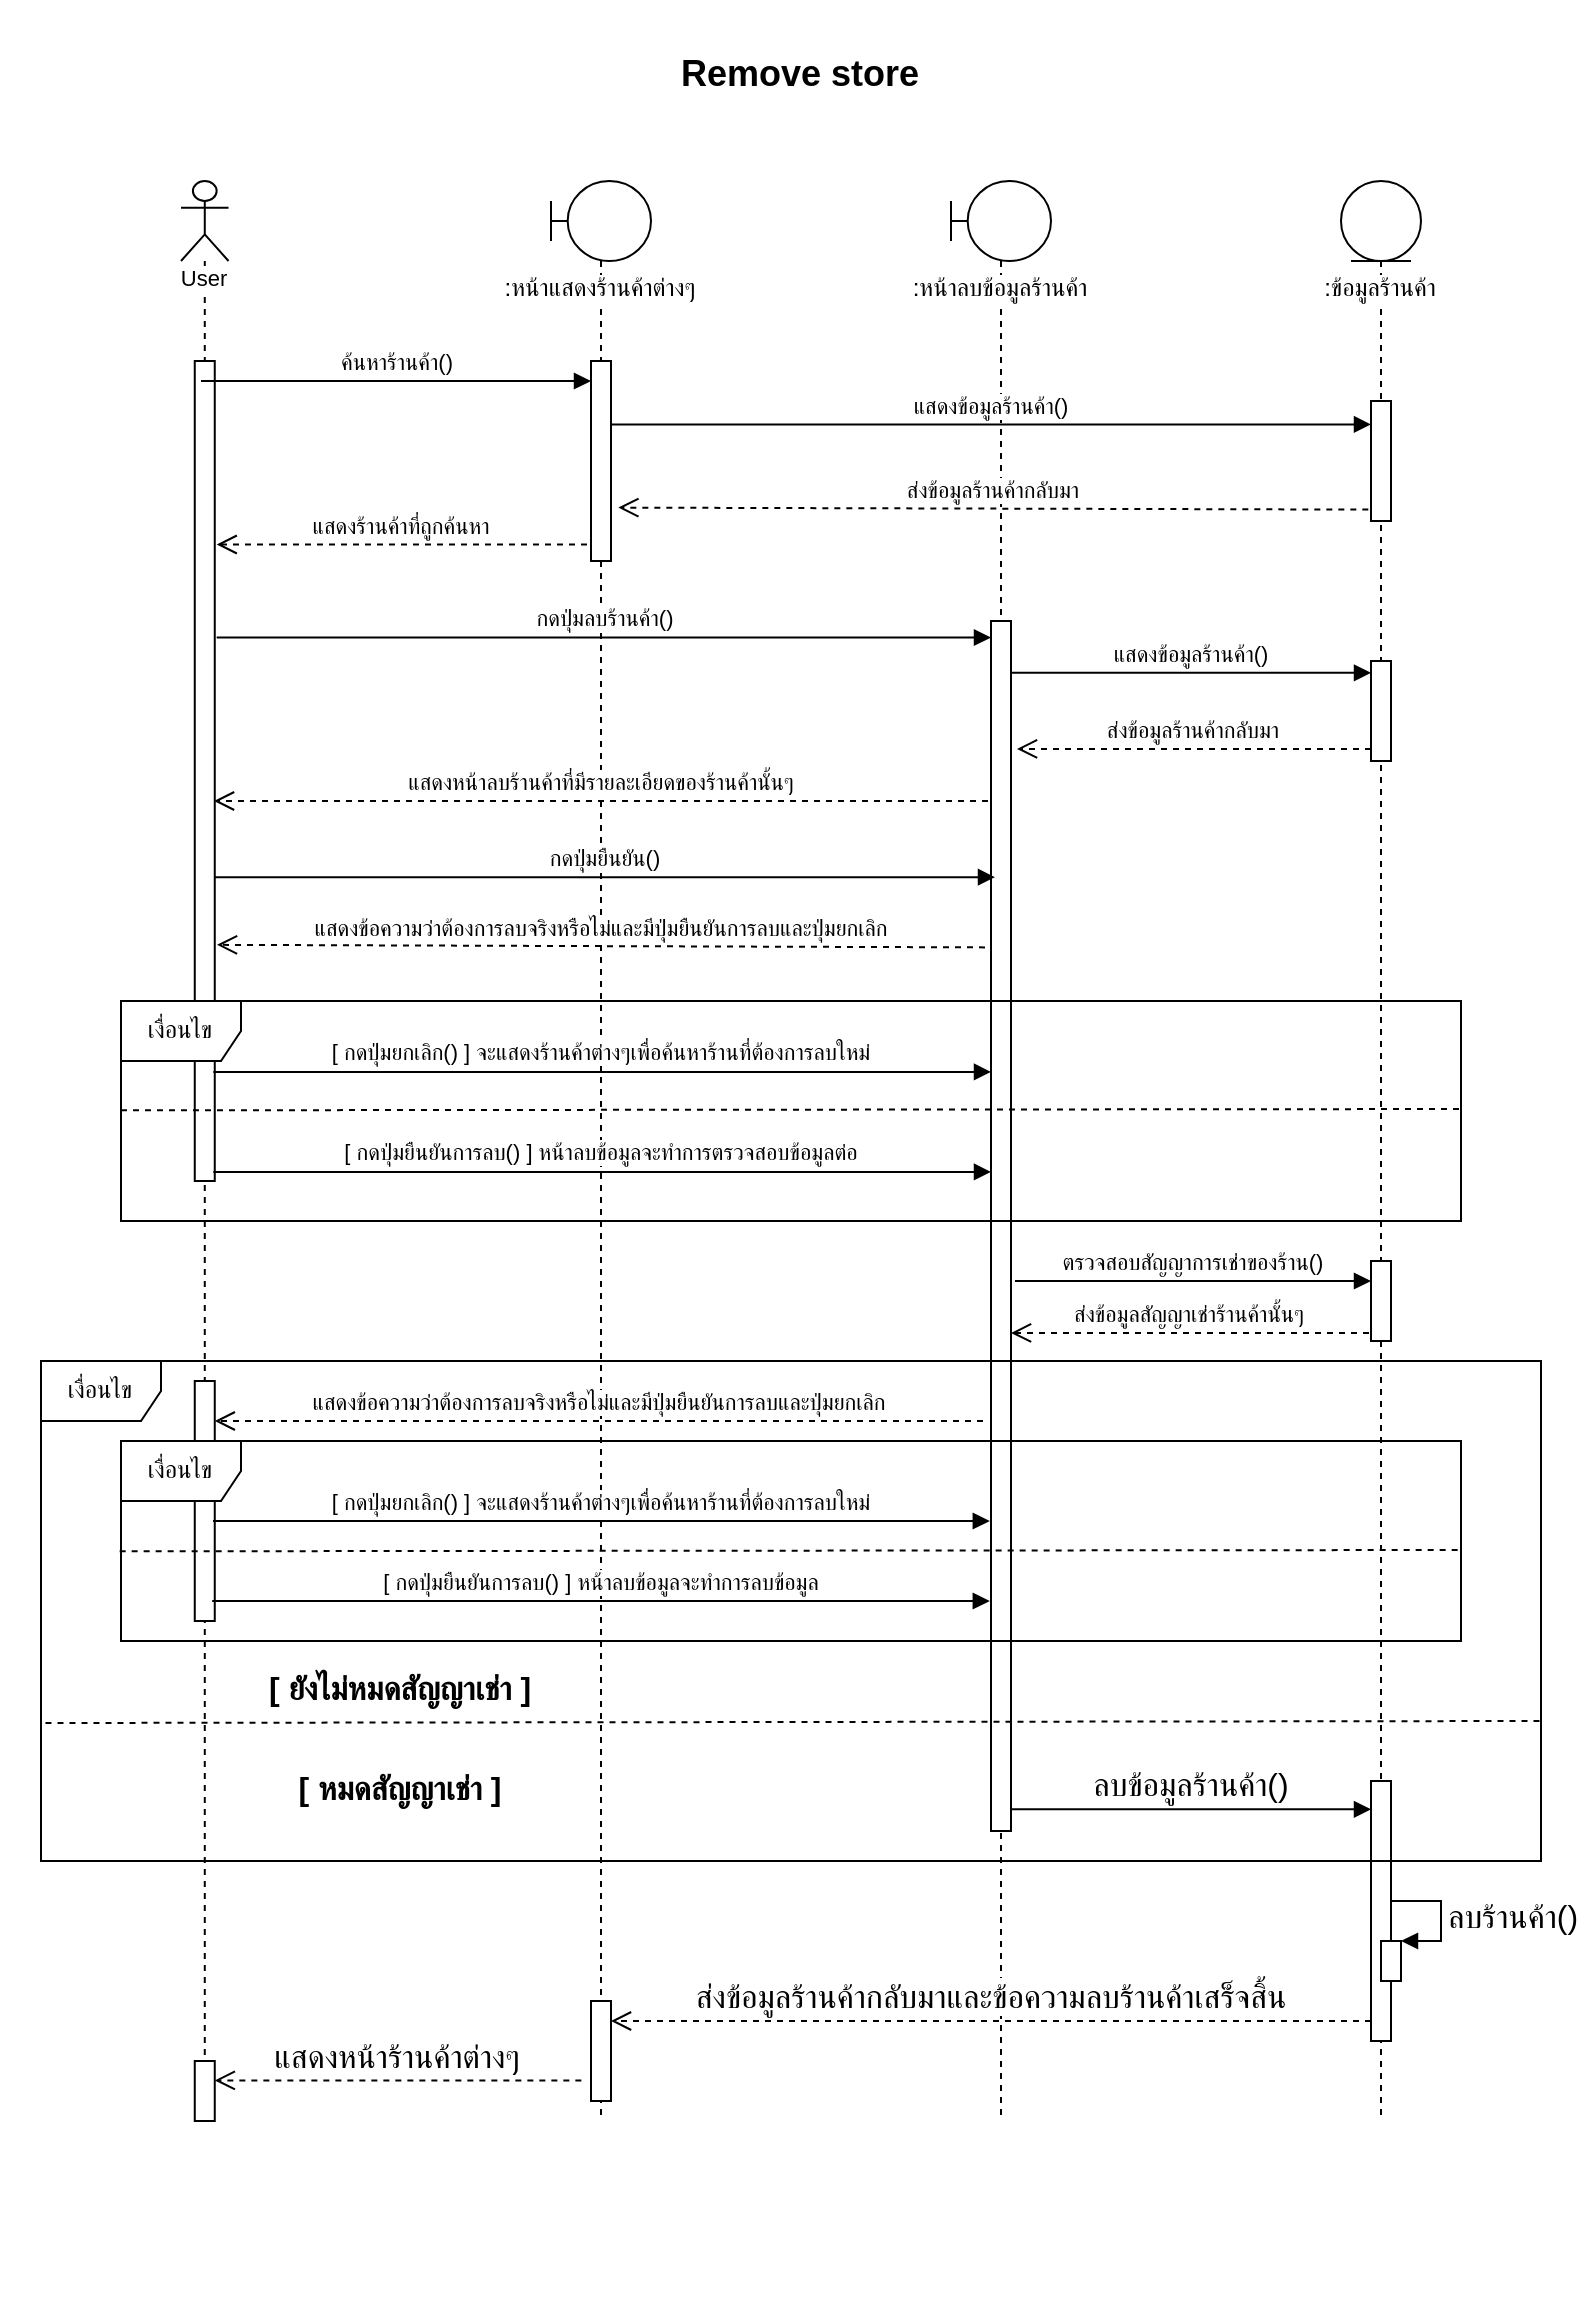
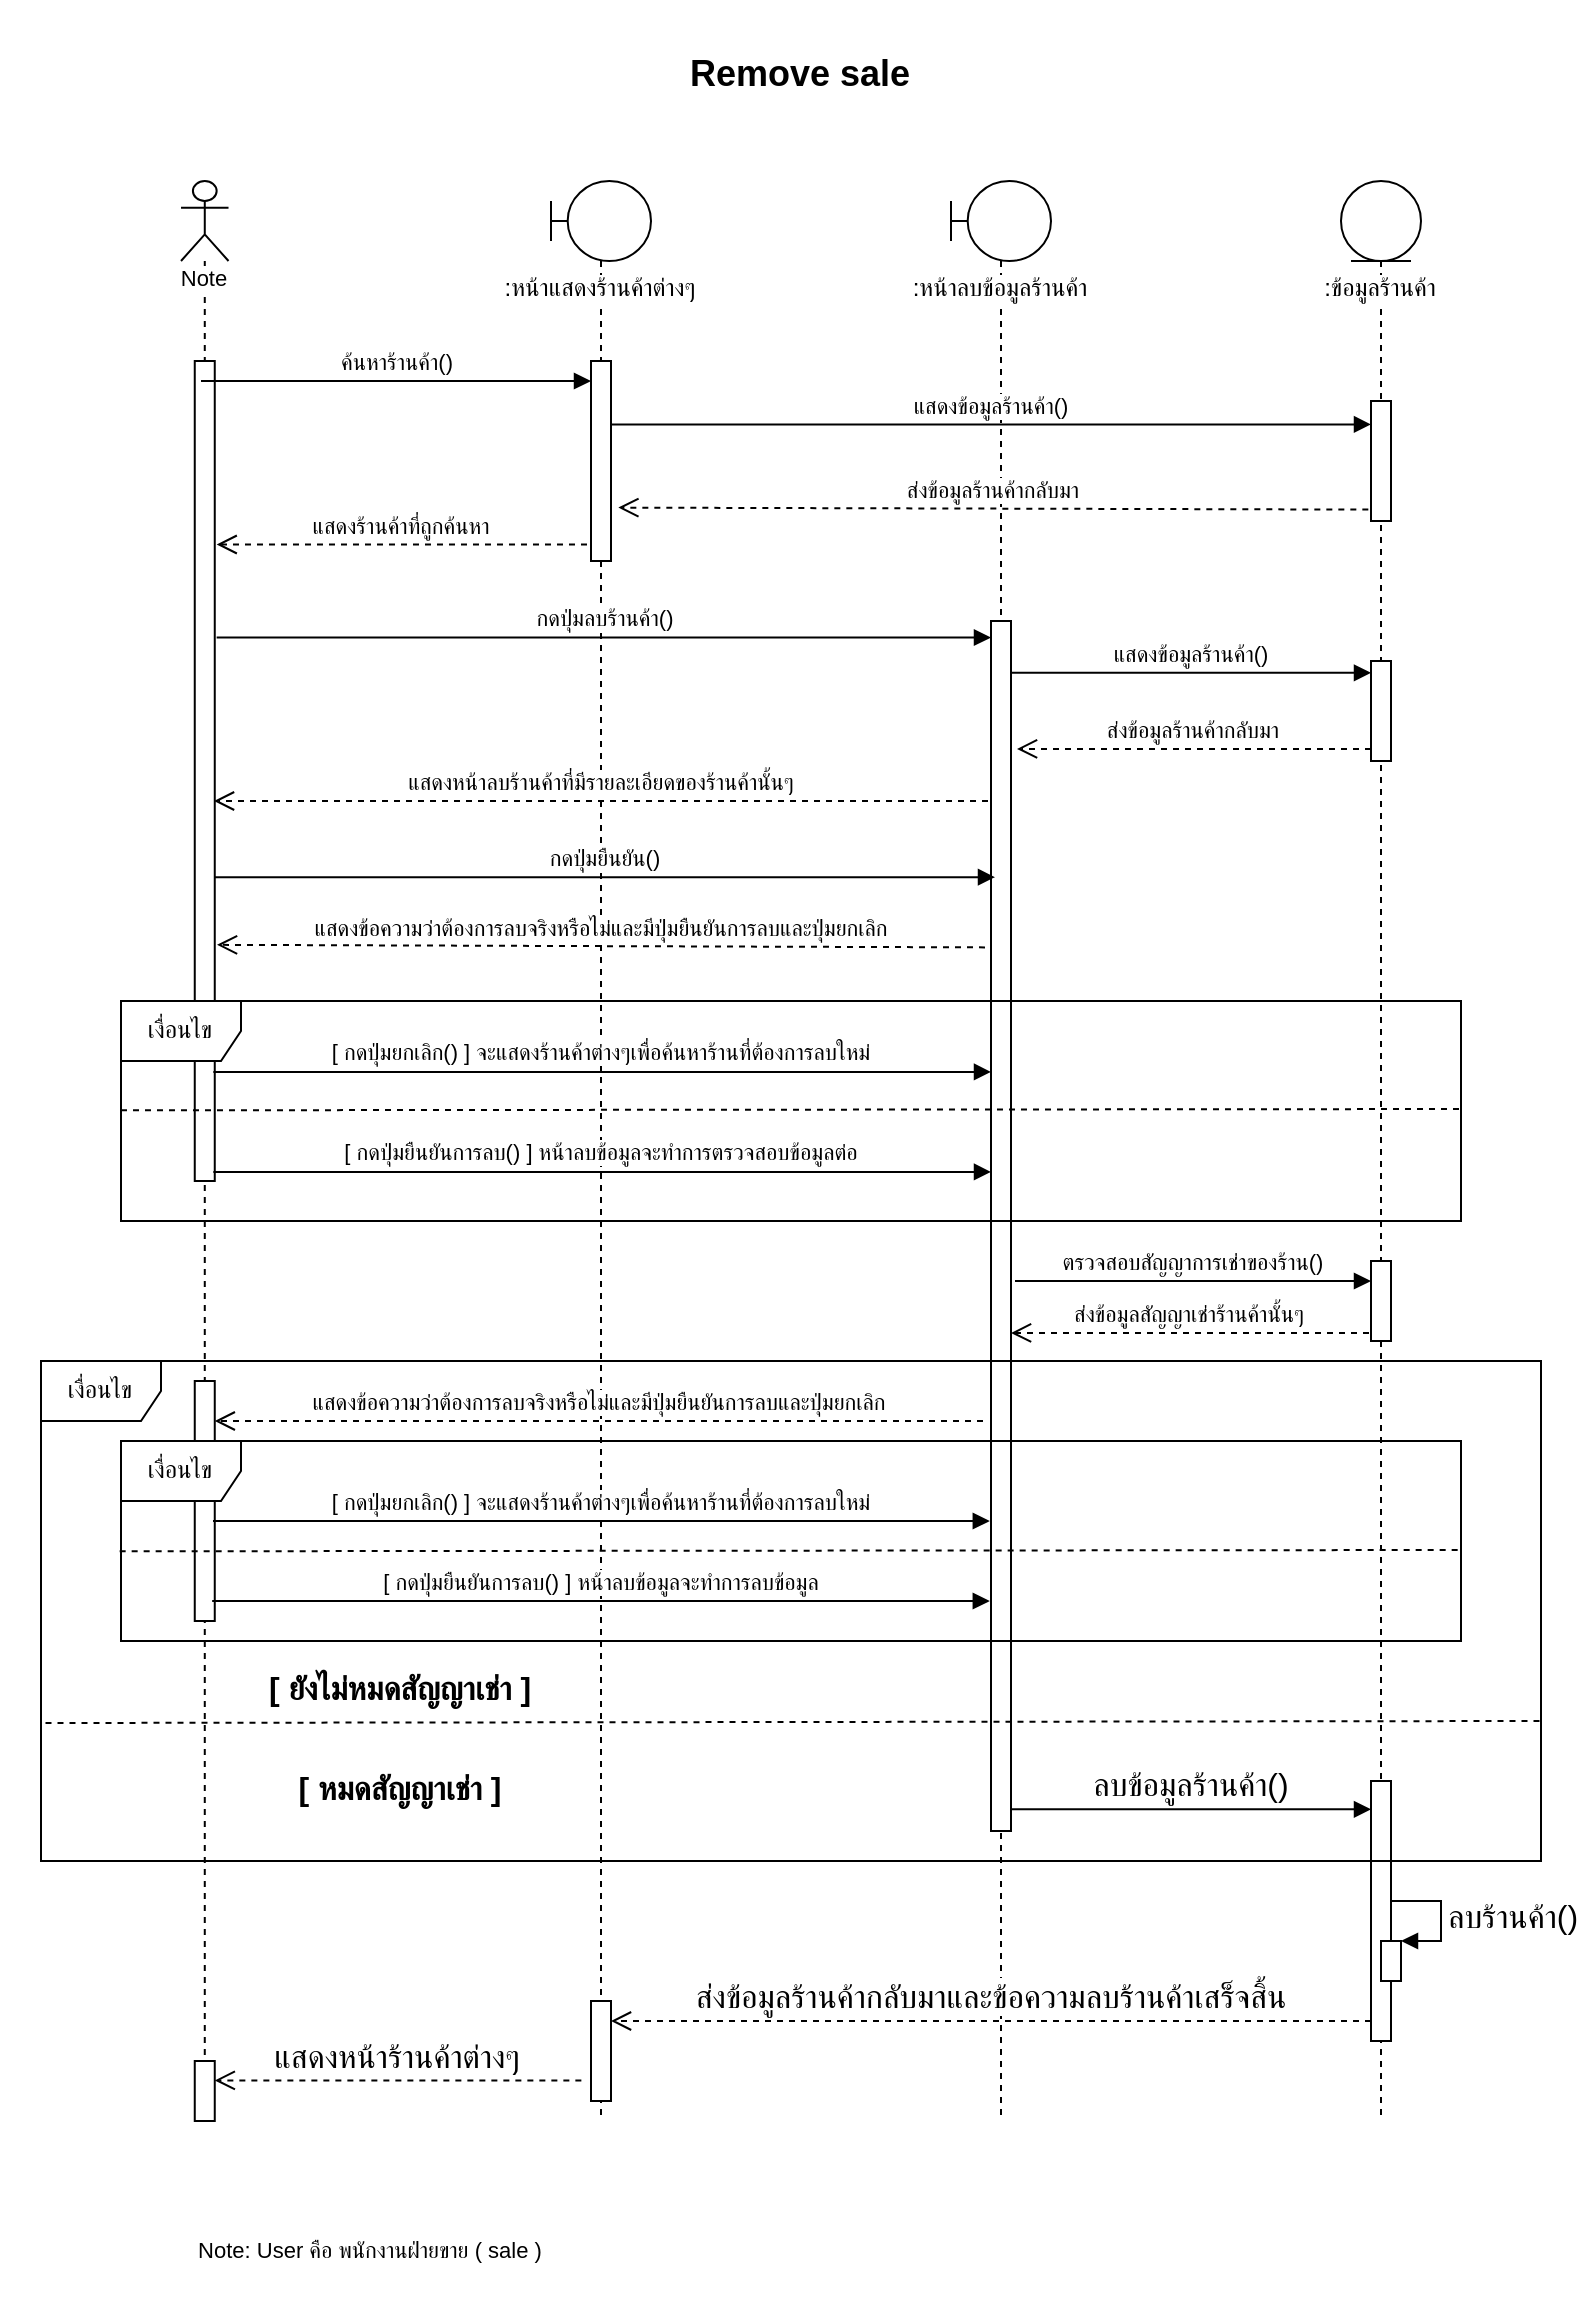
node "Remove store": label "Remove store" -> "Remove sale"
node "User": label "User" -> "Note"
node "Note: User คือ พนักงานฝ่ายขาย ( sale )": added
